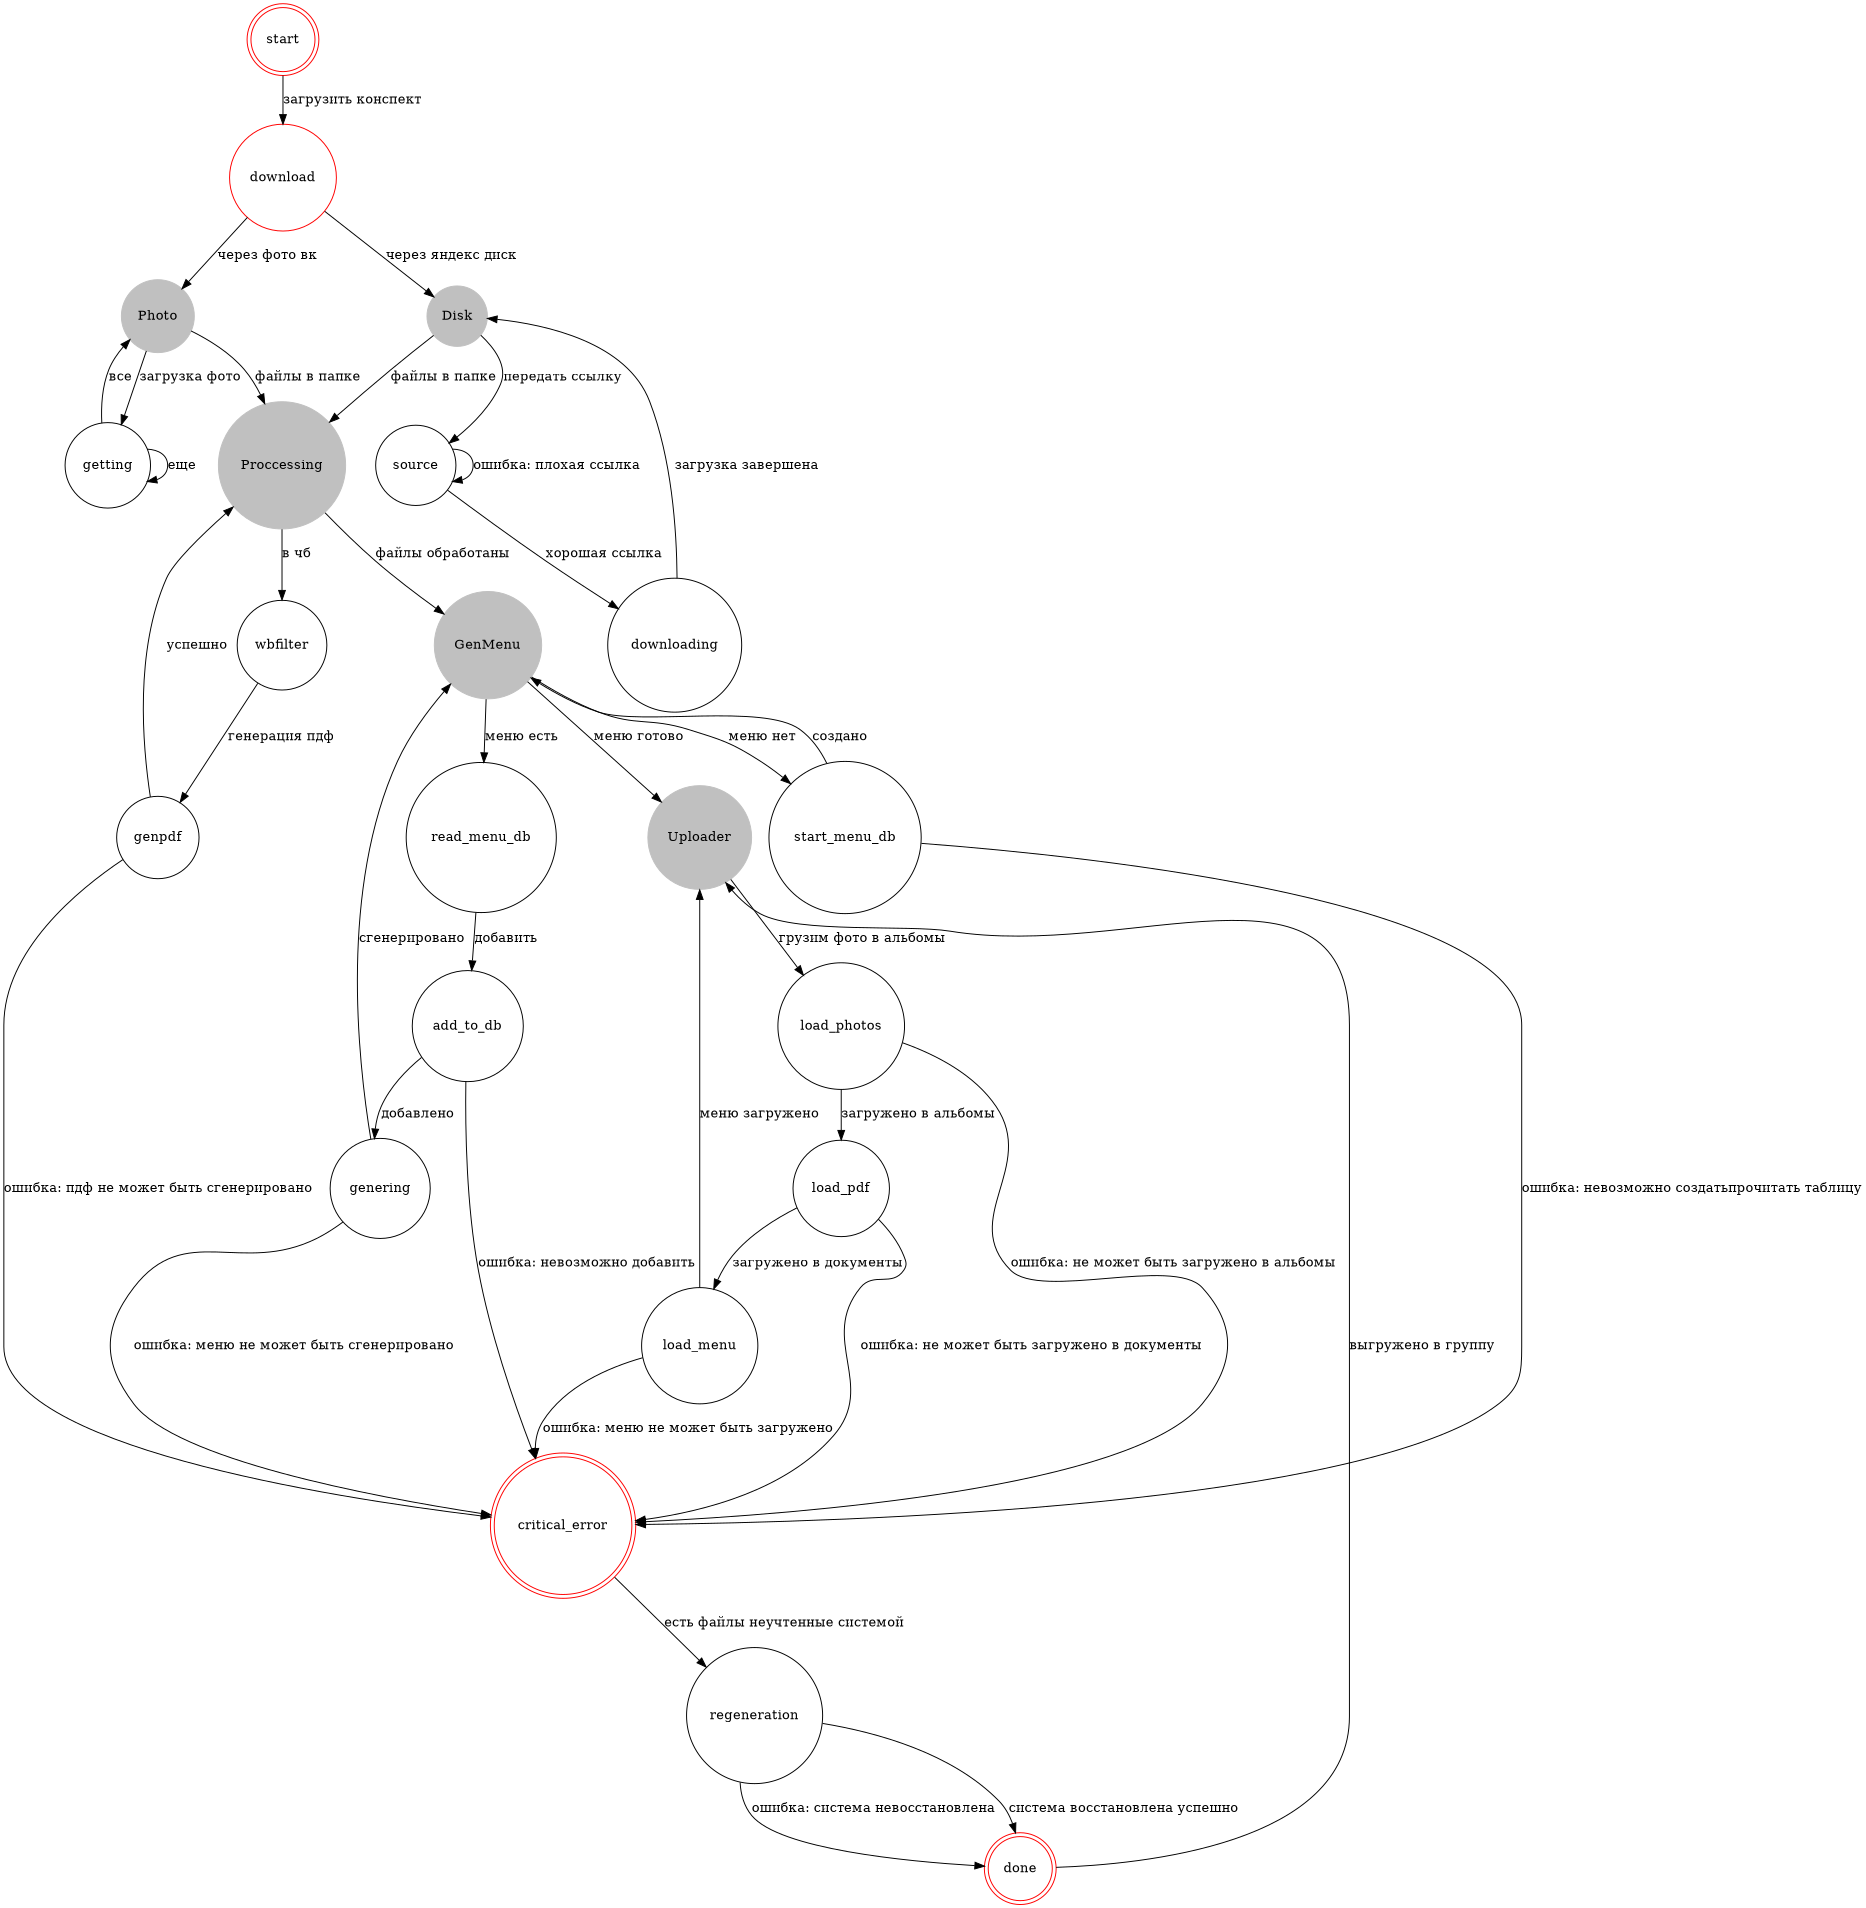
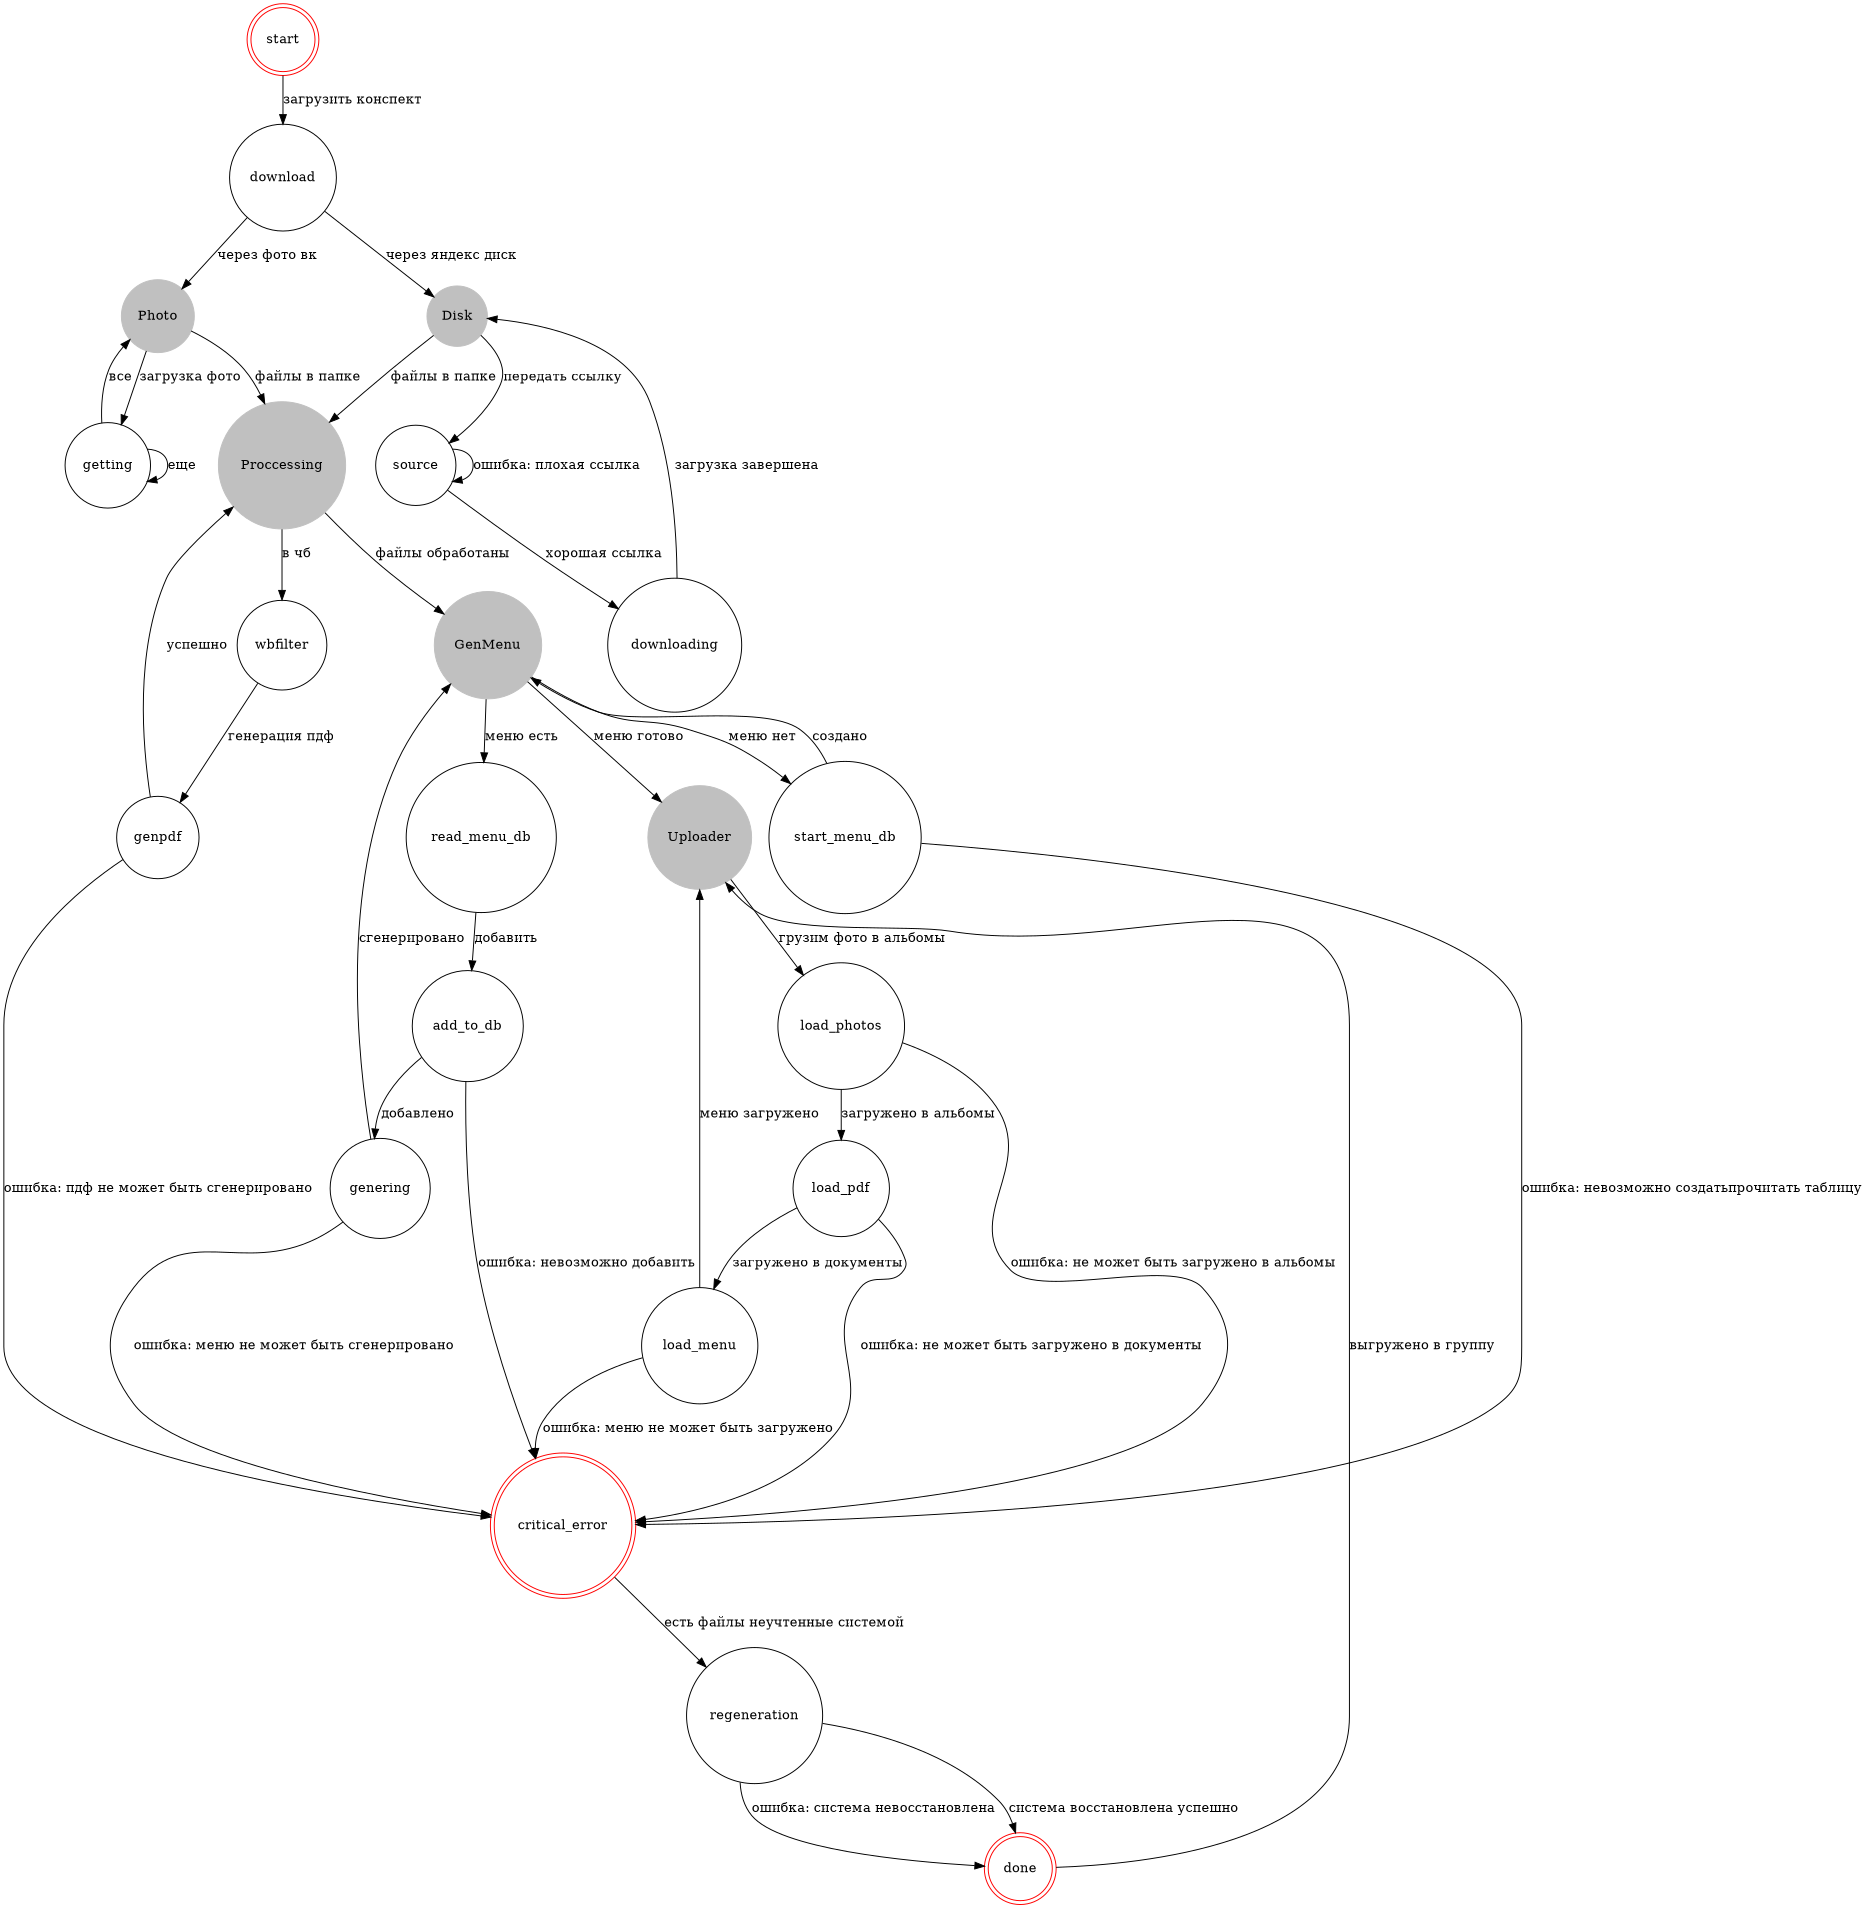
node "download": color red -> black
